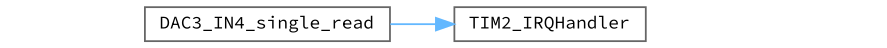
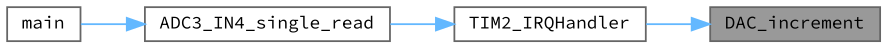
node "main": added
node "DAC3_IN4_single_read": label "DAC3_IN4_single_read" -> "ADC3_IN4_single_read"
node "DAC_increment": added
